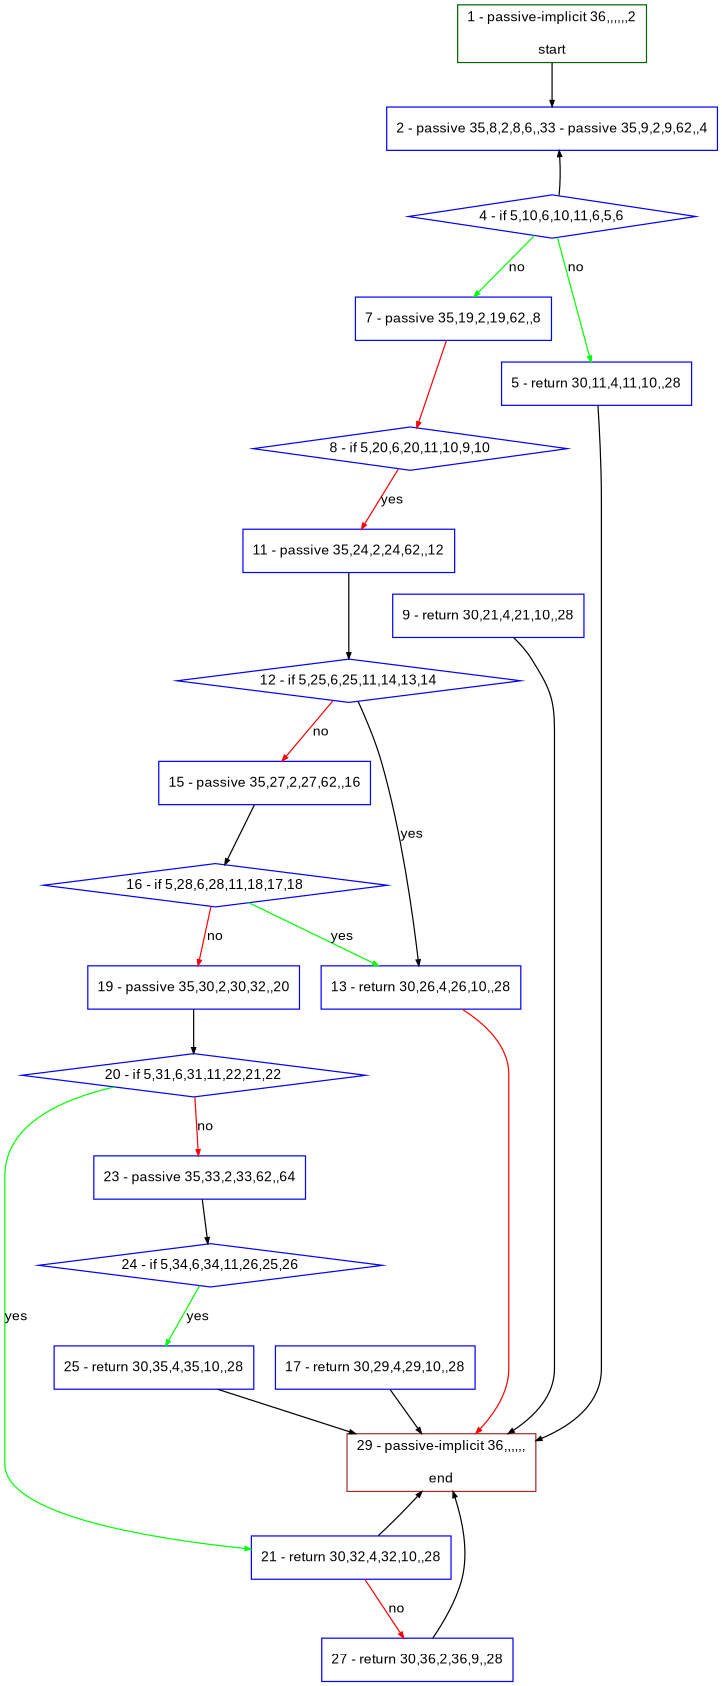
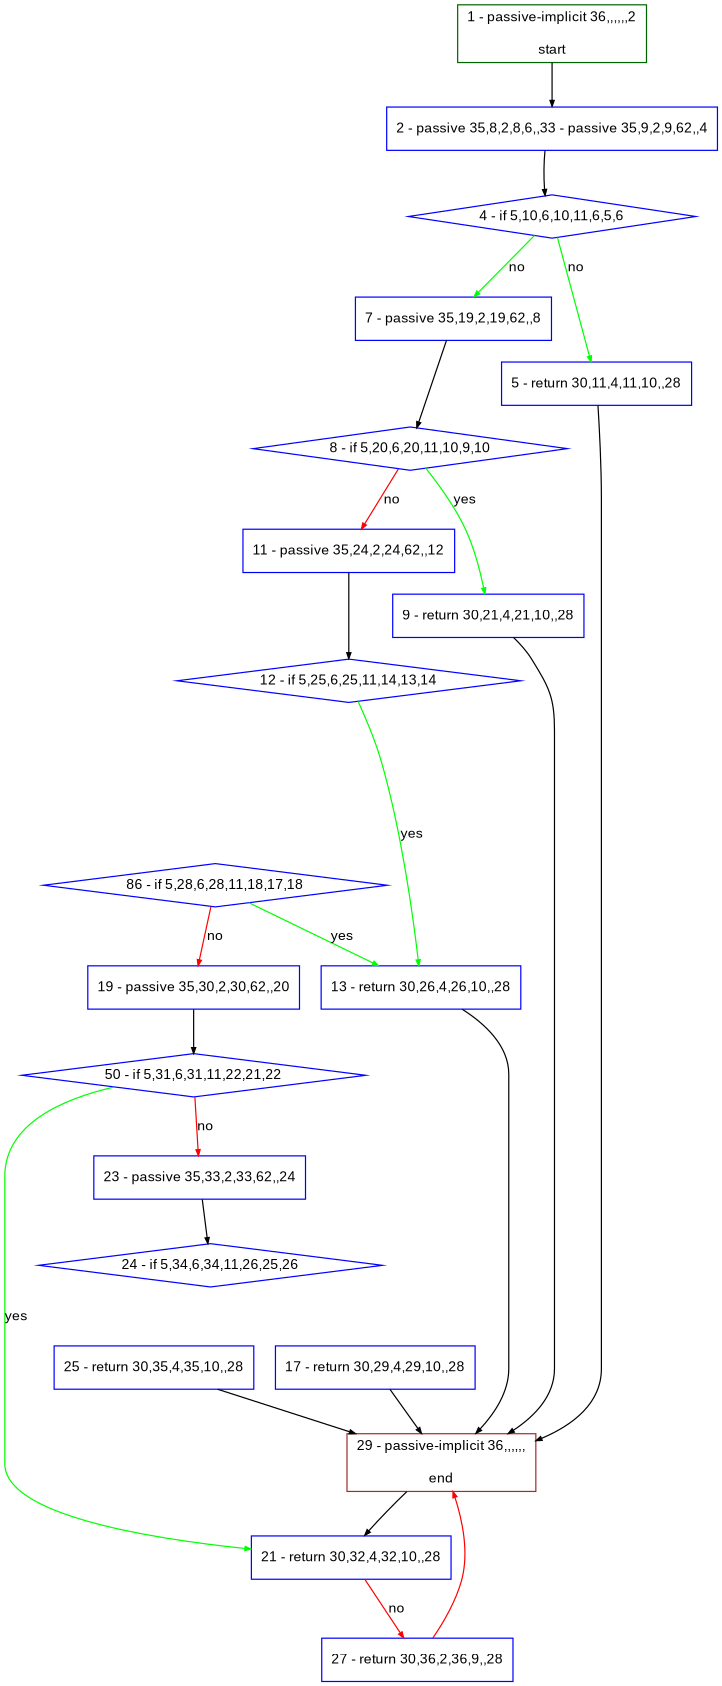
edge "4 - if 5,10,6,10,11,6,5,6" -> "2 - passive 35,8,2,8,6,,33 - passive 35,9,2,9,62,,4": reversed
edge "7 - passive 35,19,2,19,62,,8" -> "8 - if 5,20,6,20,11,10,9,10": color #ff0000 -> #000000
edge "8 - if 5,20,6,20,11,10,9,10" -> "11 - passive 35,24,2,24,62,,12": label "yes" -> "no"
edge "8 - if 5,20,6,20,11,10,9,10" -> "9 - return 30,21,4,21,10,,28": added, label "yes"
node "15 - passive 35,27,2,27,62,,16": removed
edge "12 - if 5,25,6,25,11,14,13,14" -> "13 - return 30,26,4,26,10,,28": color #000000 -> #00ff00
node "16 - if 5,28,6,28,11,18,17,18": label "16 - if 5,28,6,28,11,18,17,18" -> "86 - if 5,28,6,28,11,18,17,18"
node "19 - passive 35,30,2,30,32,,20": label "19 - passive 35,30,2,30,32,,20" -> "19 - passive 35,30,2,30,62,,20"
node "20 - if 5,31,6,31,11,22,21,22": label "20 - if 5,31,6,31,11,22,21,22" -> "50 - if 5,31,6,31,11,22,21,22"
node "23 - passive 35,33,2,33,62,,64": label "23 - passive 35,33,2,33,62,,64" -> "23 - passive 35,33,2,33,62,,24"
edge "13 - return 30,26,4,26,10,,28" -> "29 - passive-implicit 36,,,,,, end": color #ff0000 -> #000000
edge "24 - if 5,34,6,34,11,26,25,26" -> "25 - return 30,35,4,35,10,,28": removed, label "yes"
edge "21 - return 30,32,4,32,10,,28" -> "29 - passive-implicit 36,,,,,, end": reversed
edge "27 - return 30,36,2,36,9,,28" -> "29 - passive-implicit 36,,,,,, end": color #000000 -> #ff0000
